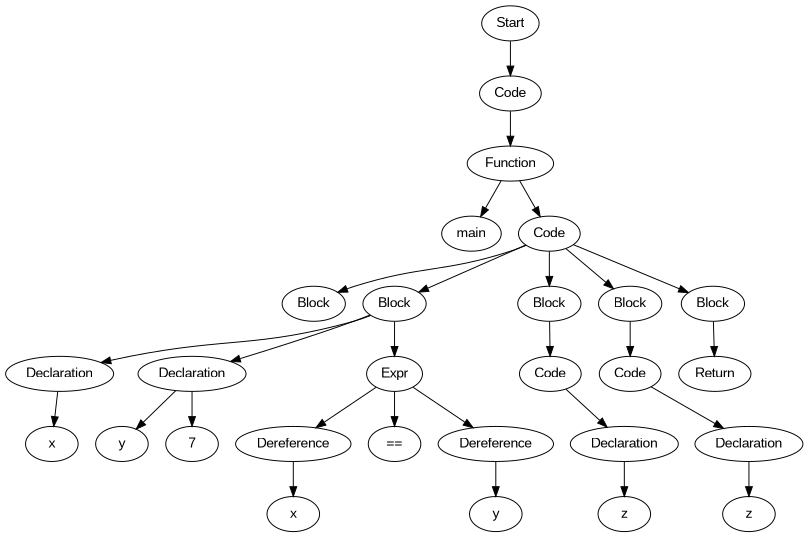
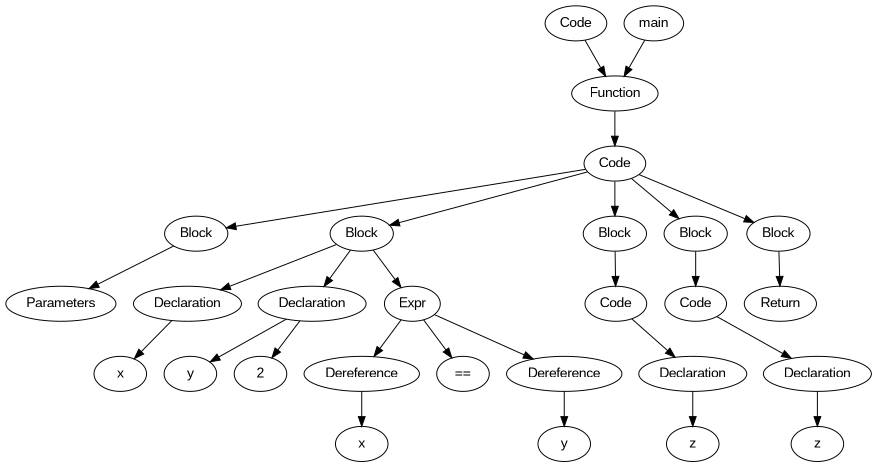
node "Start": removed
edge "Function" -> "main": reversed
node "Parameters": added
node "7": label "7" -> "2"
